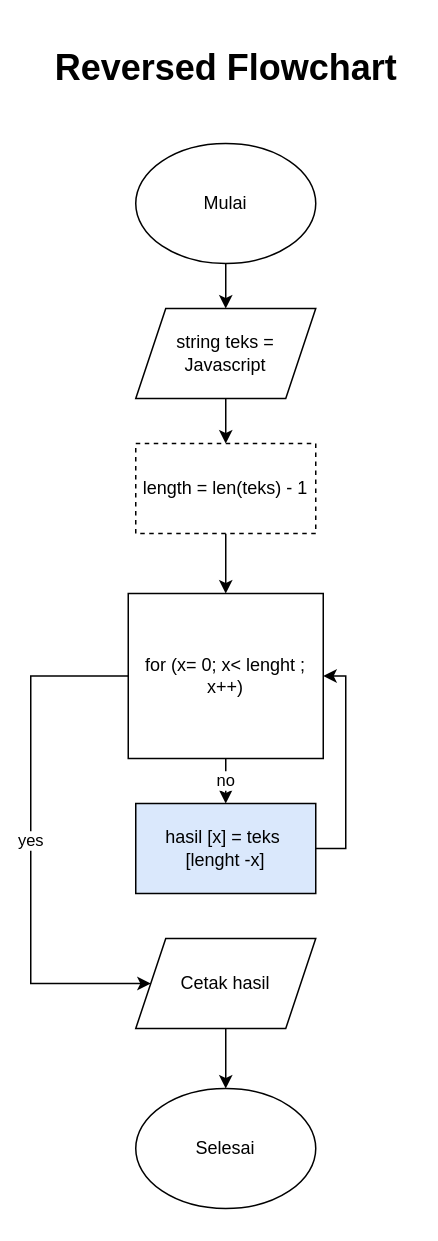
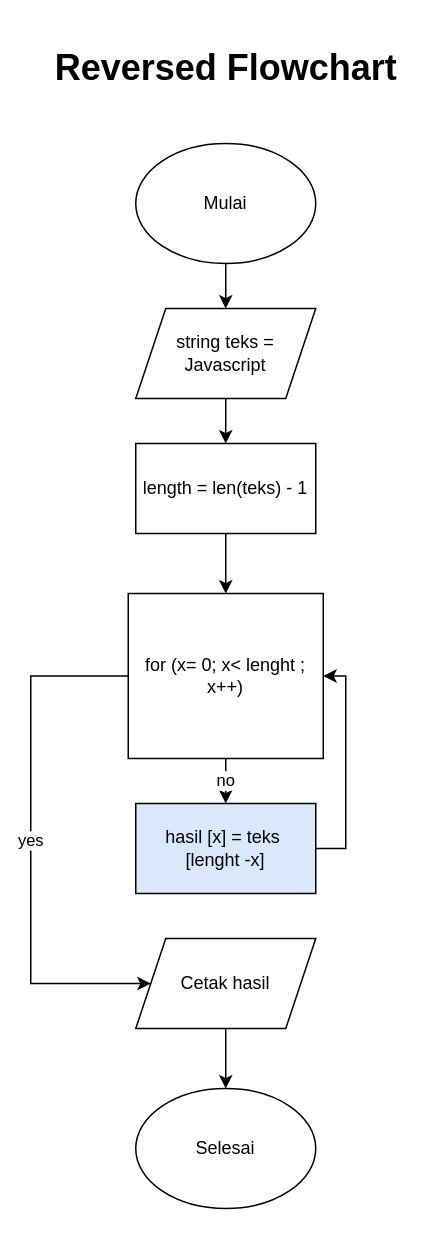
node "length = len(teks) - 1": style dashed -> solid
